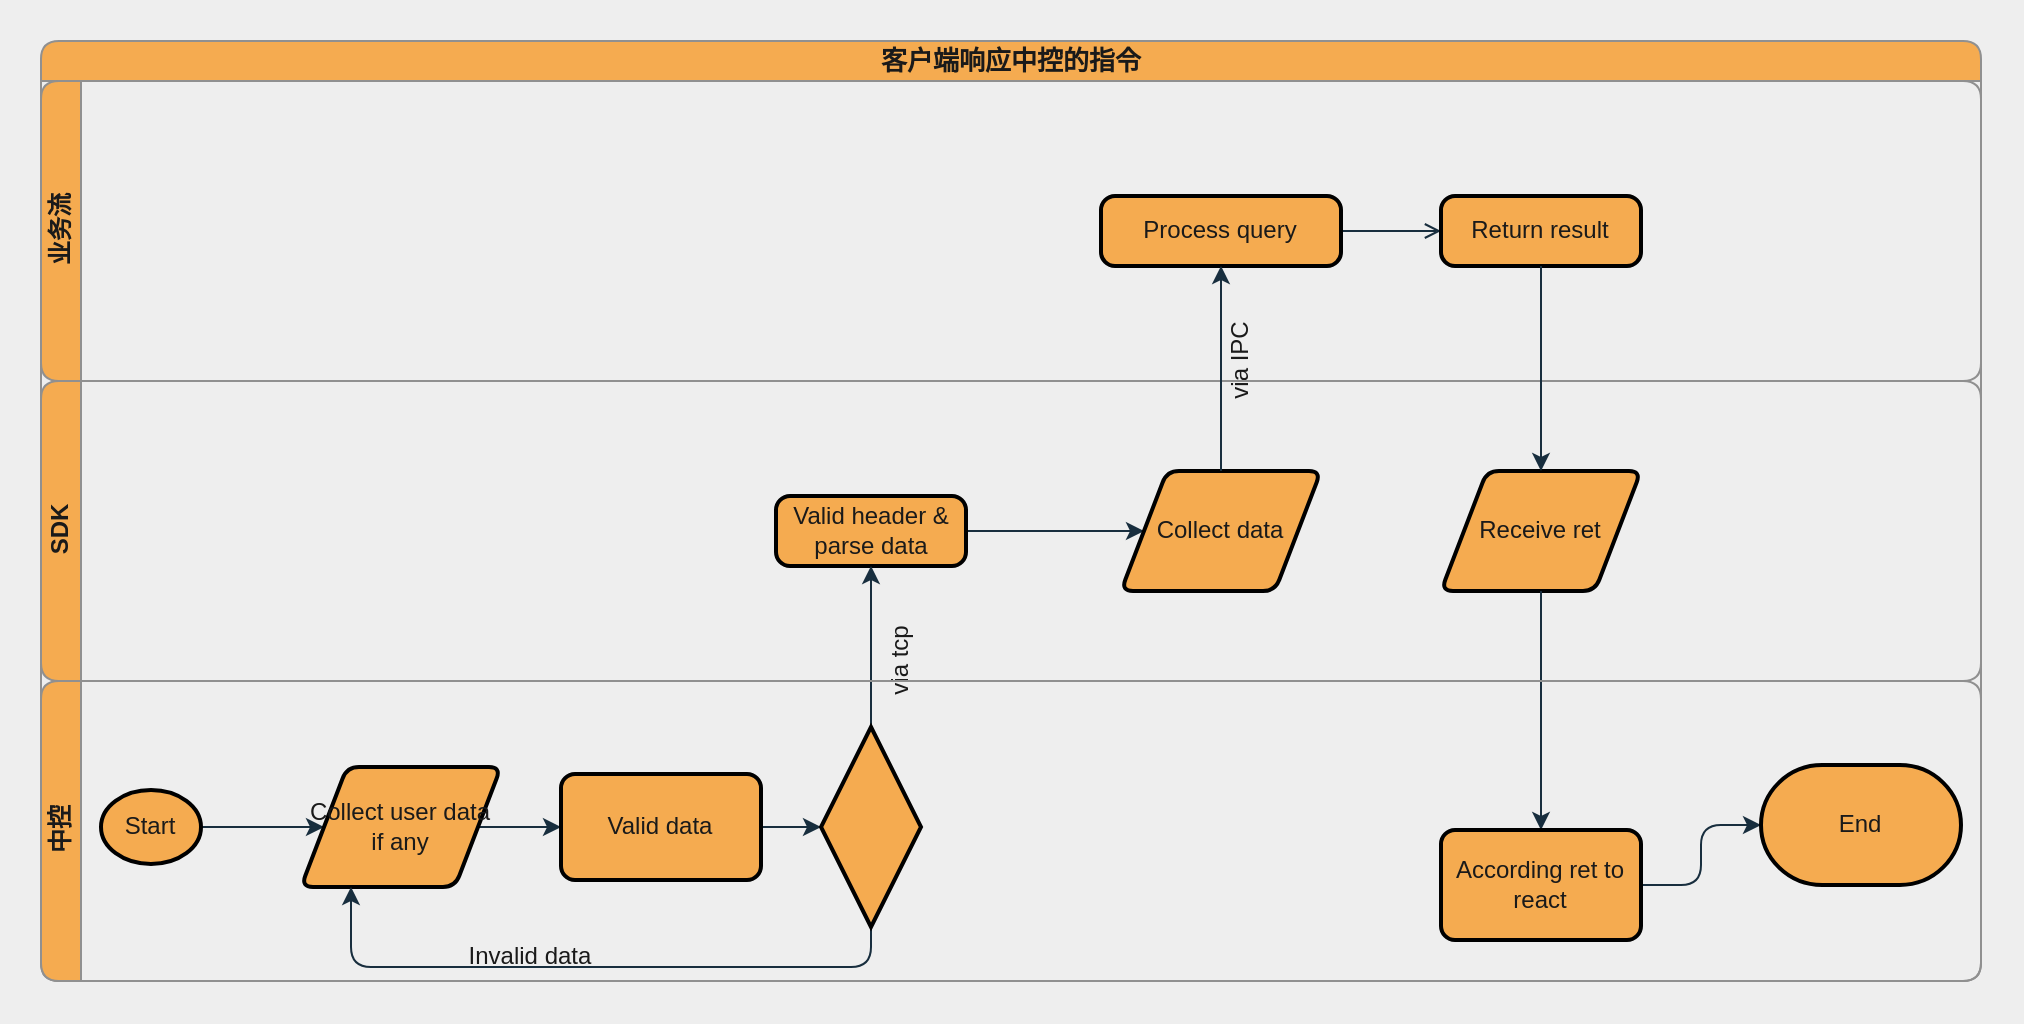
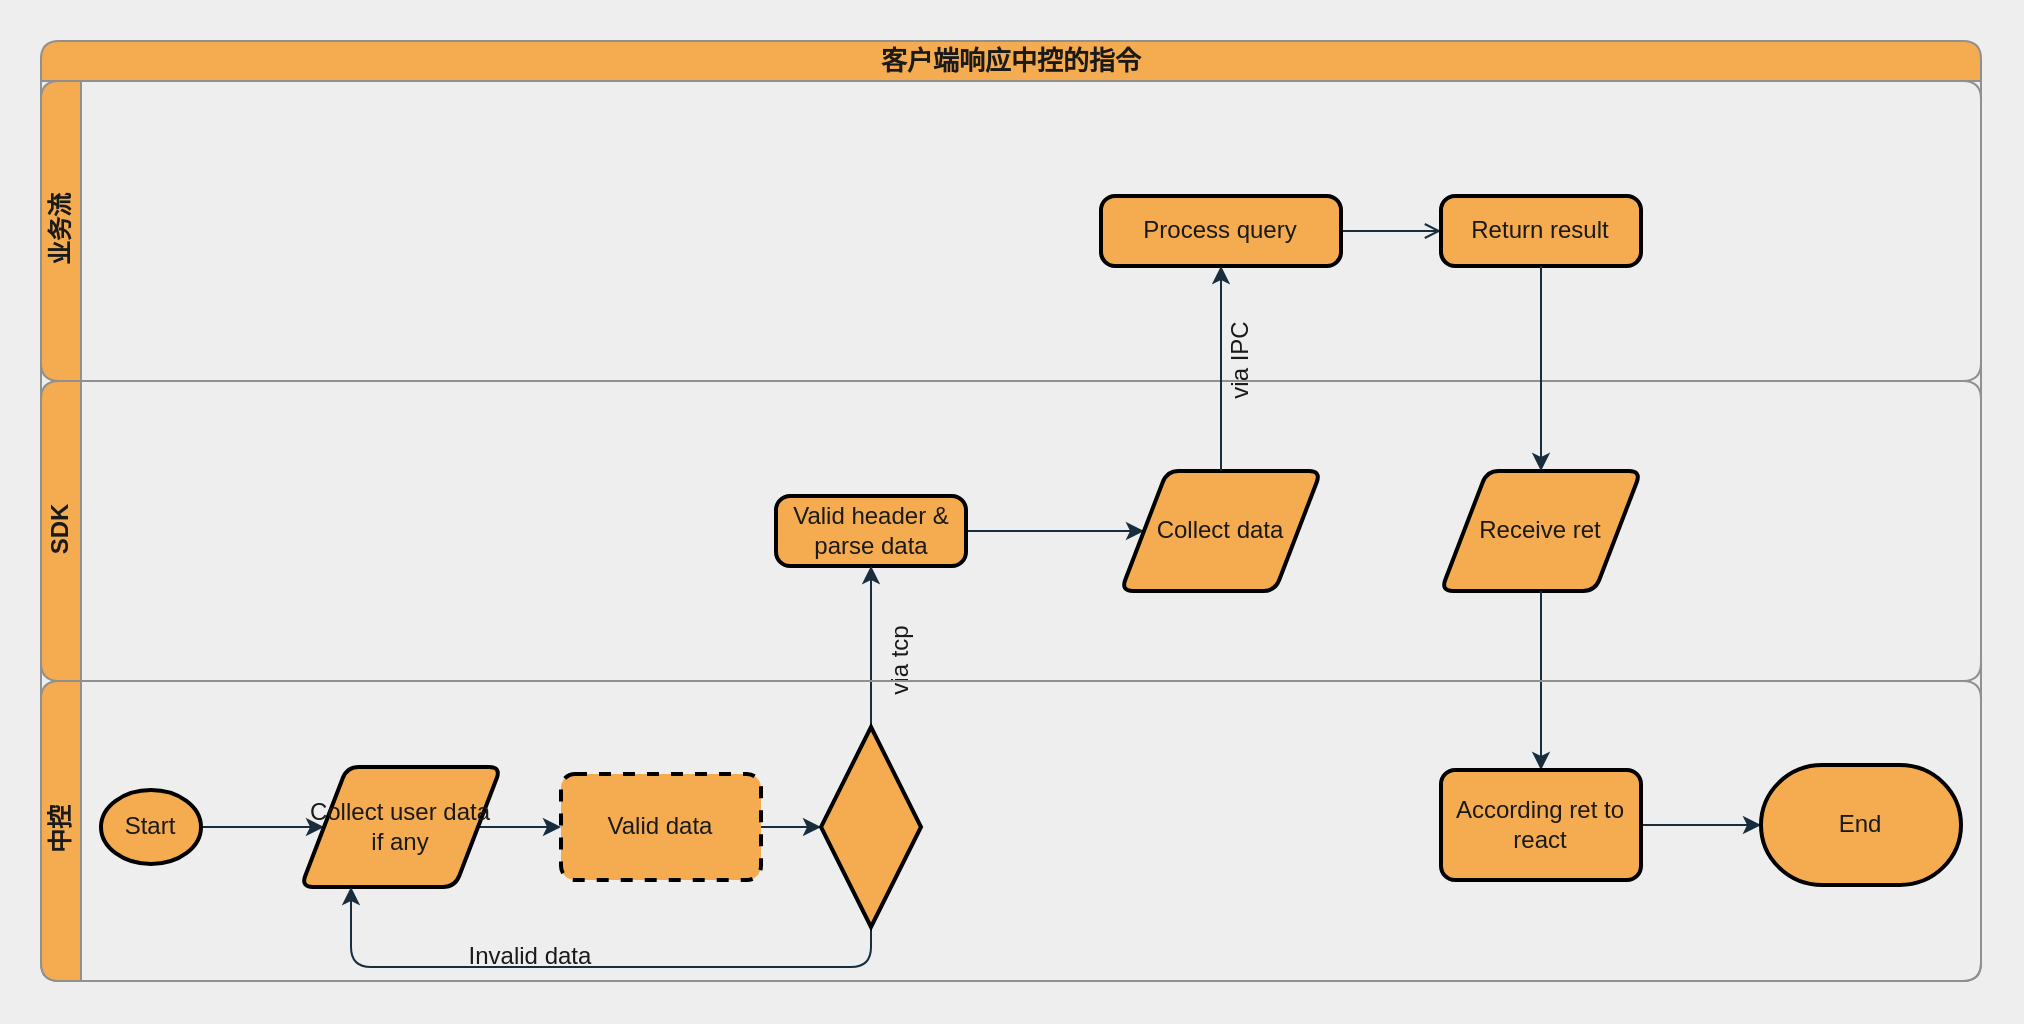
node "Valid data": style solid -> dashed
node "According ret to react": moved (1541, 885) -> (1541, 825)
